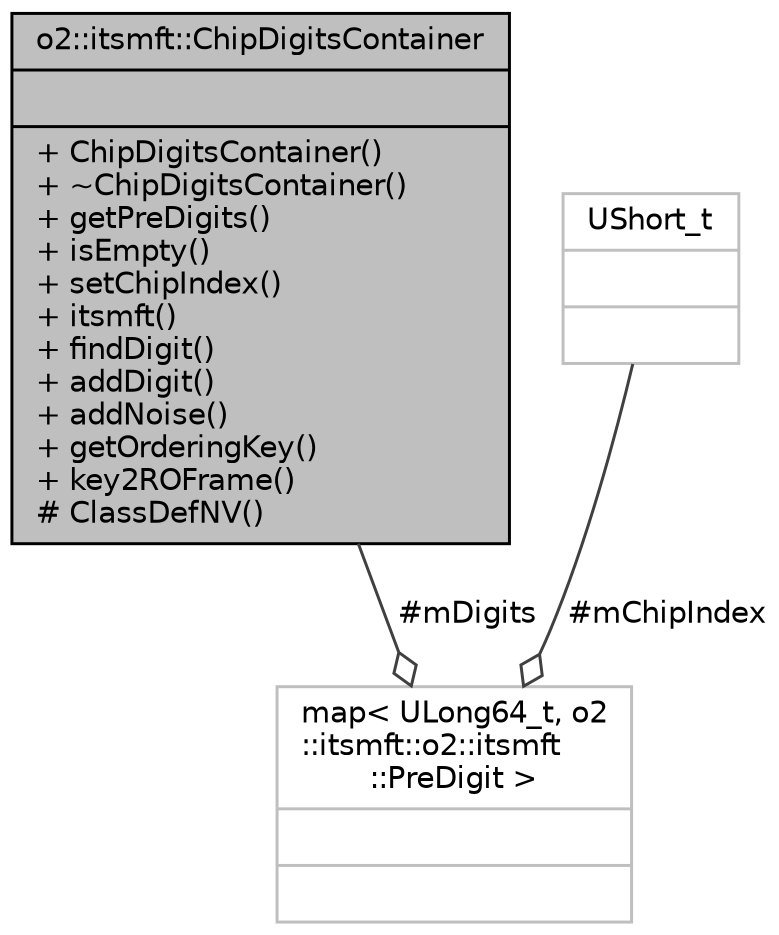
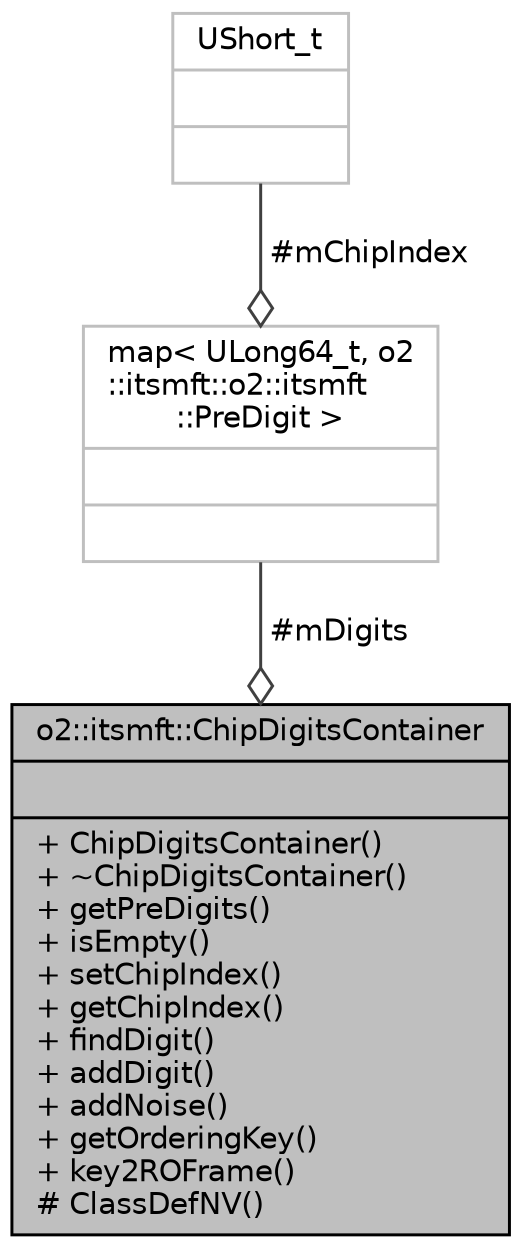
node "o2::itsmft::ChipDigitsContainer": text "+ itsmft()" -> "+ getChipIndex()"
edge "o2::itsmft::ChipDigitsContainer" -> "map< ULong64_t, o2": reversed
